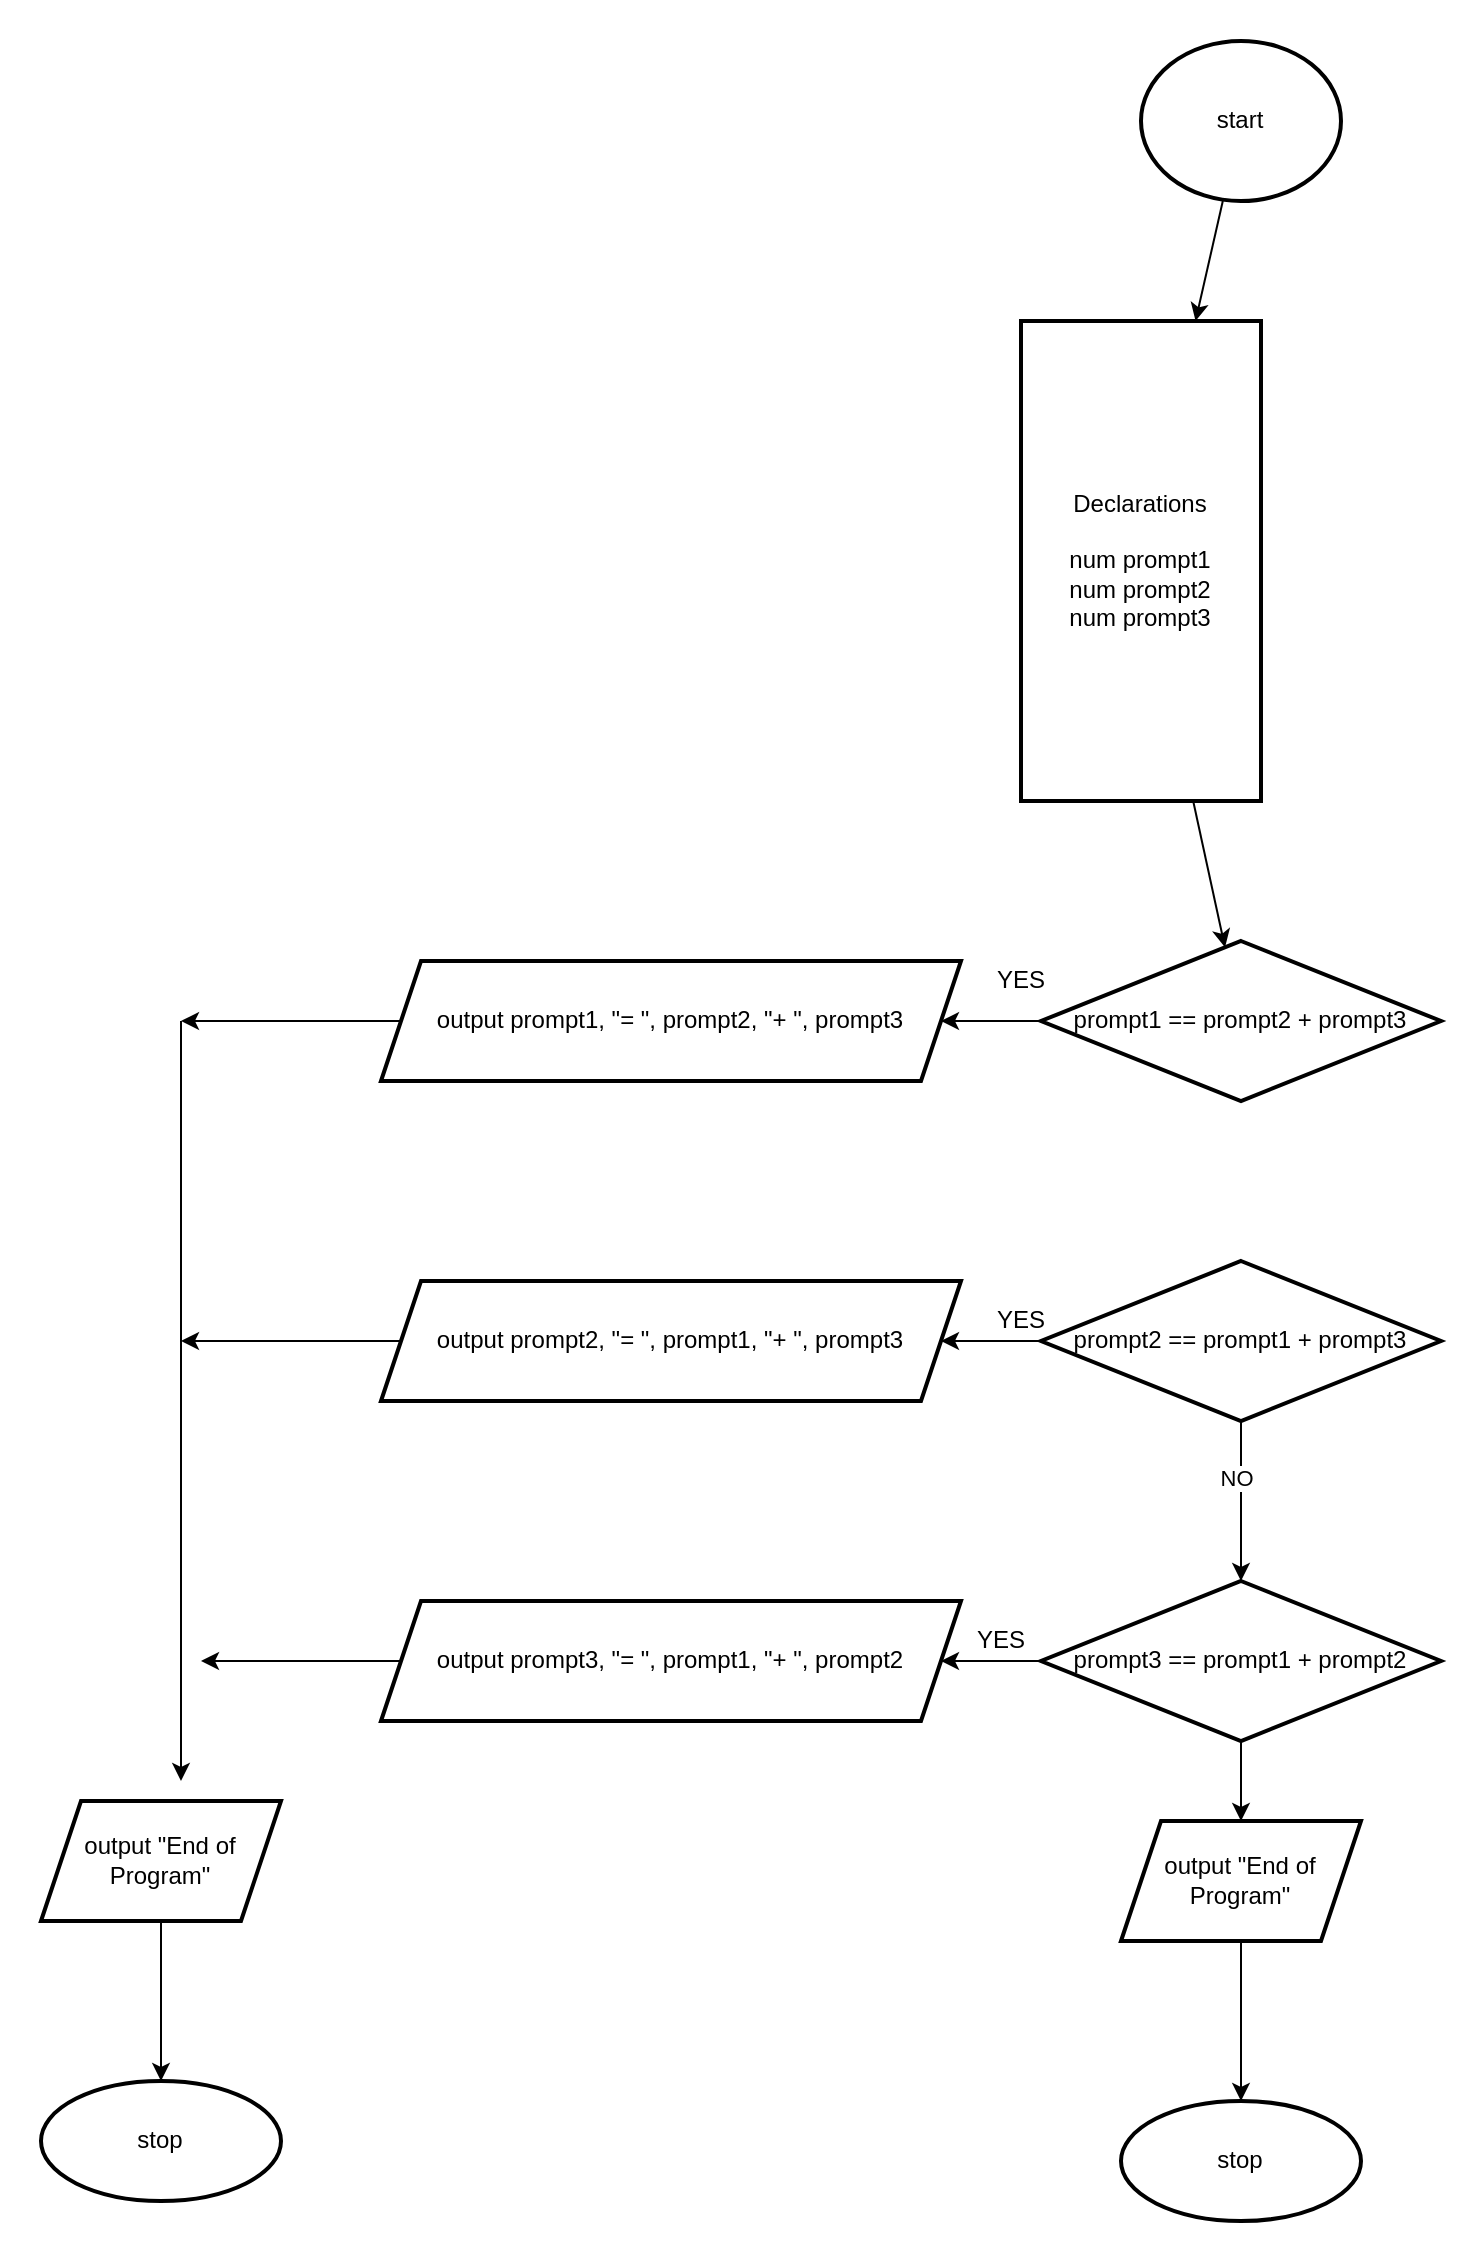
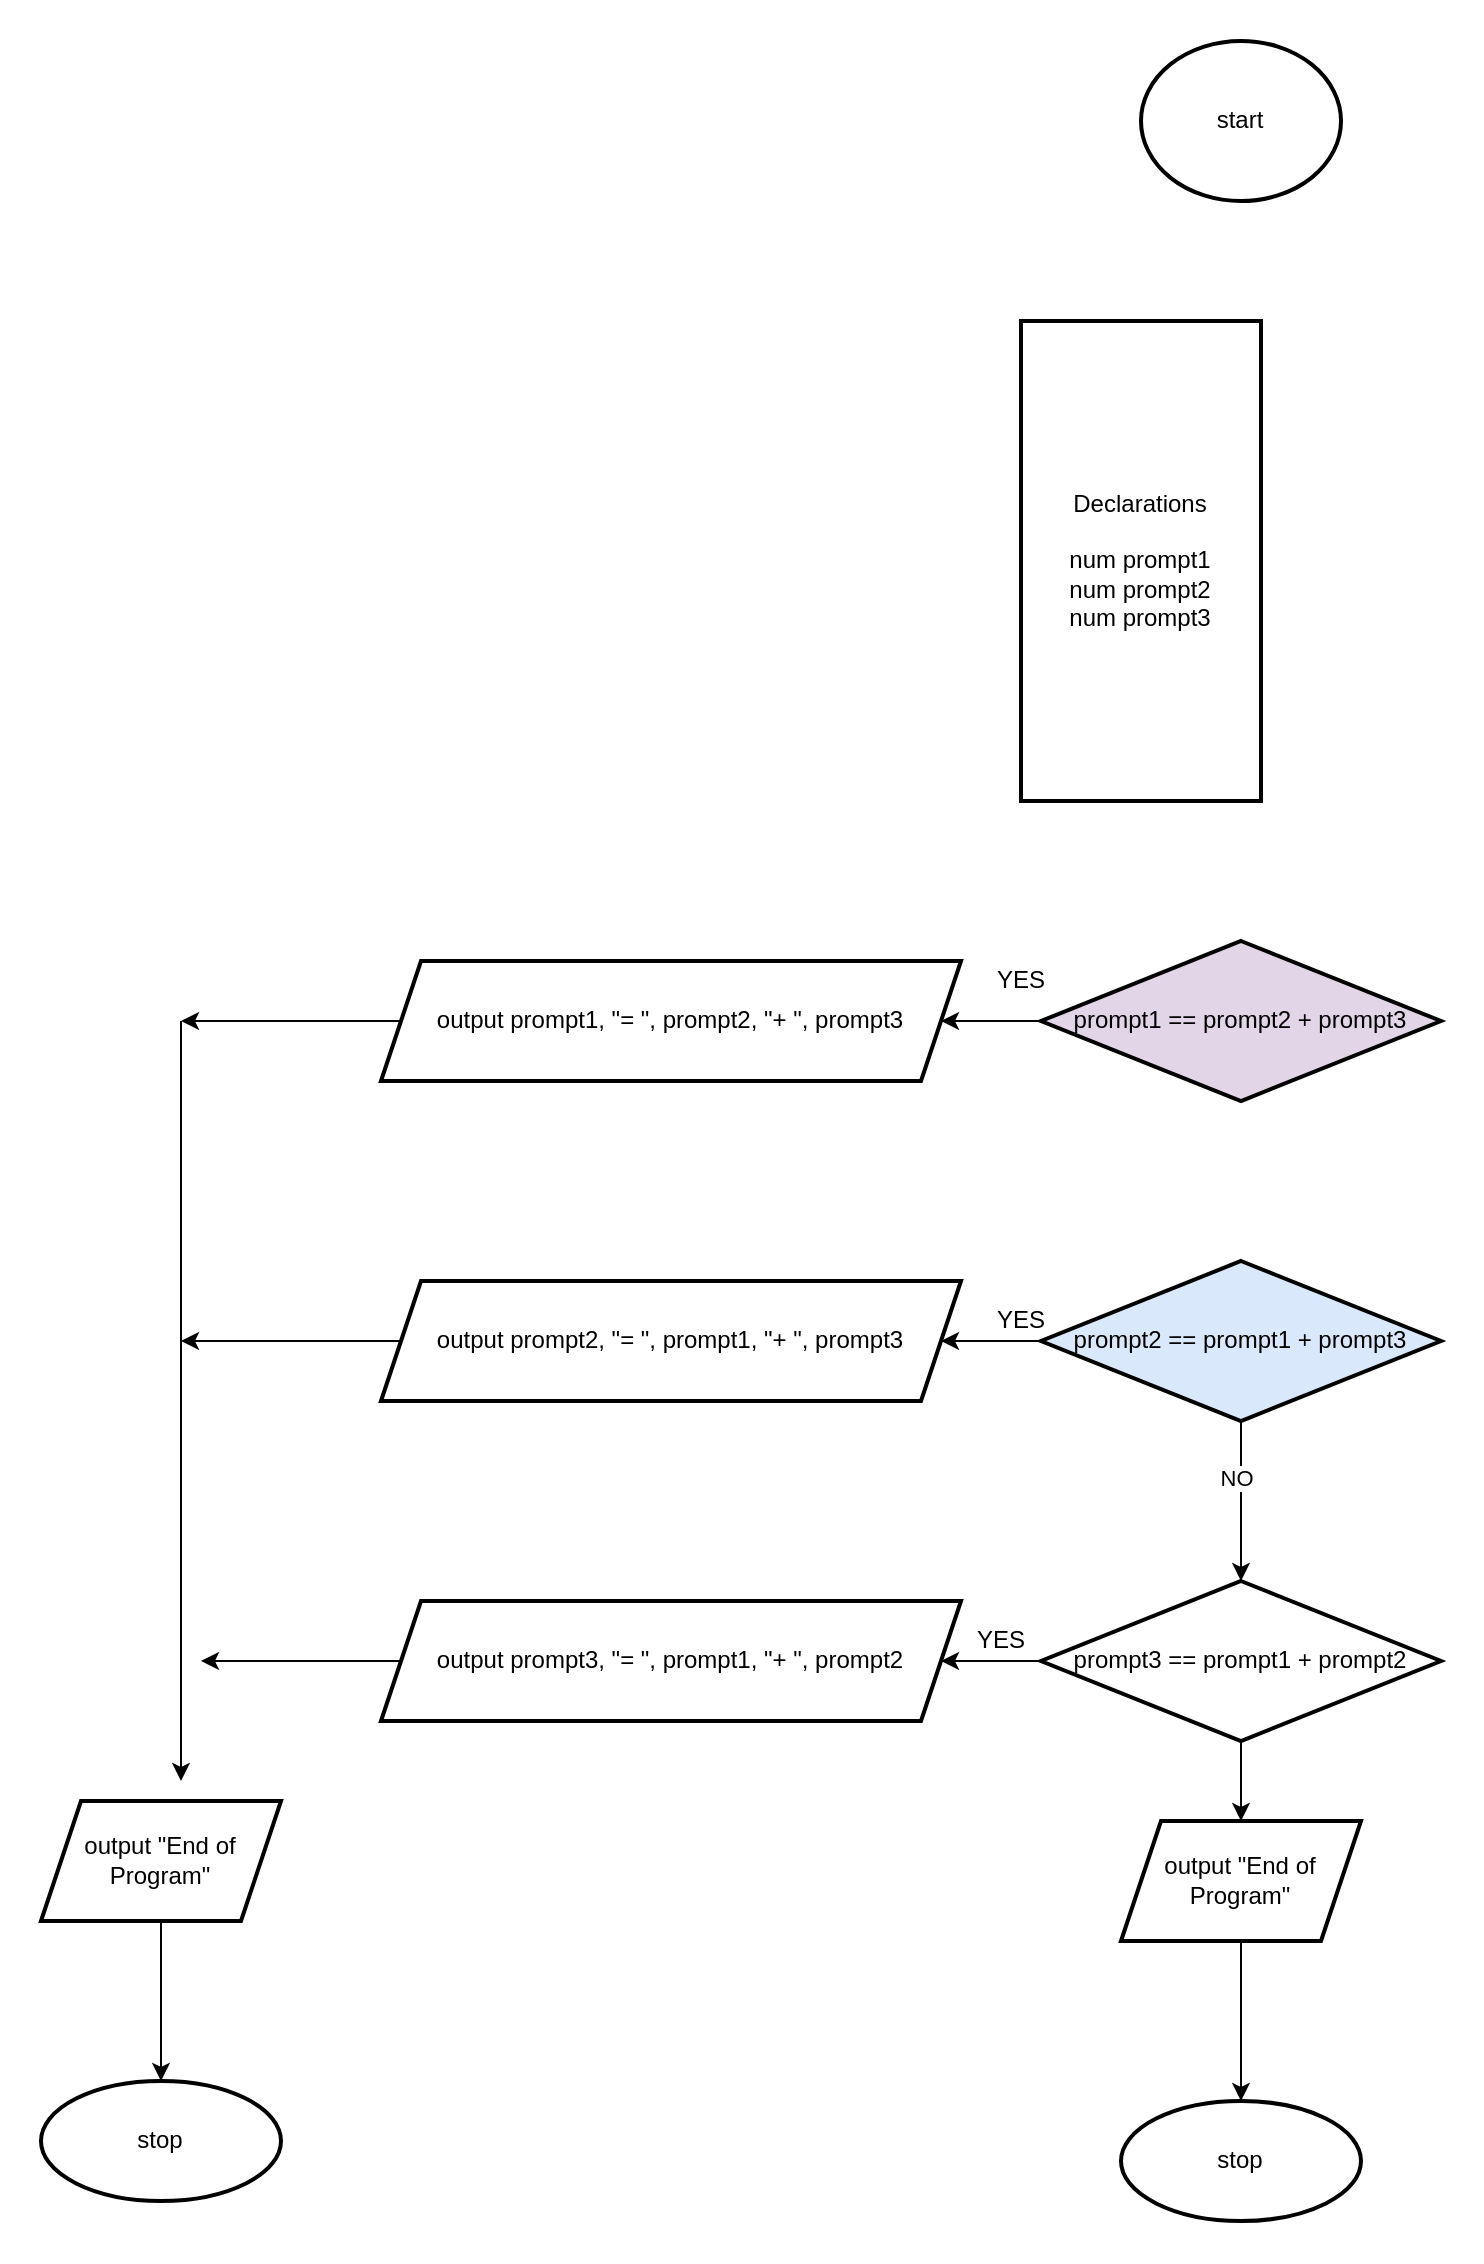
edge "start" -> "Declarations num prompt1 num prompt2 num prompt3": removed
edge "Declarations num prompt1 num prompt2 num prompt3" -> "prompt1 == prompt2 + prompt3": removed
node "prompt1 == prompt2 + prompt3": fillcolor #ffffff -> #e1d5e7
node "prompt2 == prompt1 + prompt3": fillcolor #ffffff -> #dae8fc
